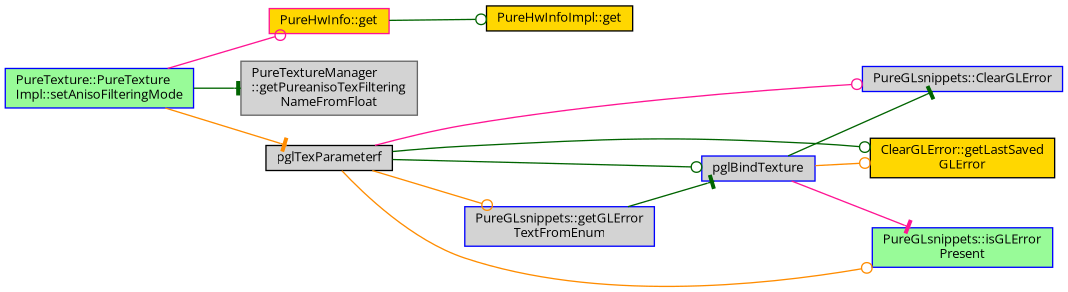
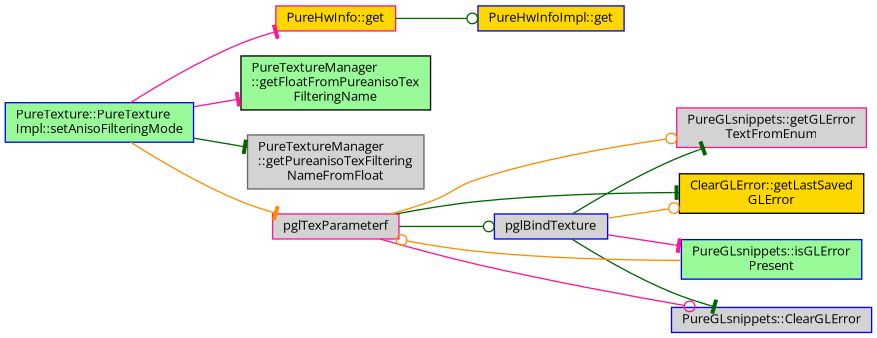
node "PureHwInfoImpl::get": color black -> blue
edge "PureTexture::PureTexture Impl::setAnisoFilteringMode" -> "PureHwInfo::get": arrowhead odot -> tee
node "PureTextureManager ::getFloatFromPureanisoTex FilteringName": added
edge "pglTexParameterf" -> "ClearGLError::getLastSaved GLError": arrowhead odot -> tee
node "pglTexParameterf": color black -> deeppink
edge "PureGLsnippets::getGLError TextFromEnum" -> "pglBindTexture": reversed
node "PureGLsnippets::getGLError TextFromEnum": color blue -> deeppink
edge "pglTexParameterf" -> "PureGLsnippets::isGLError Present": reversed
